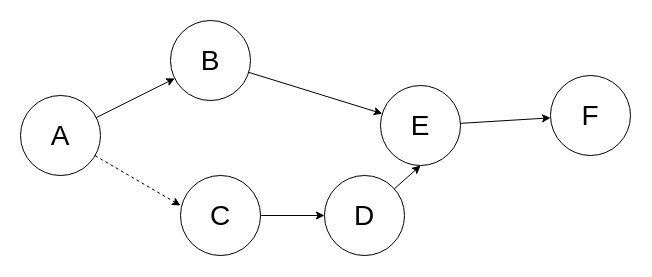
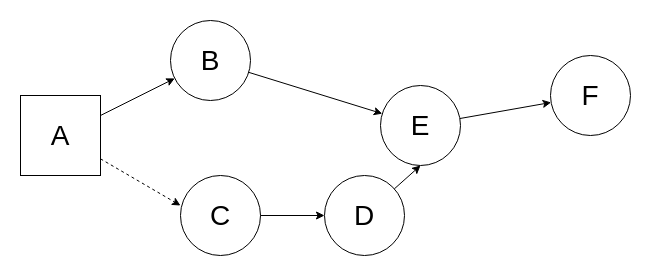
node "F": moved (591, 116) -> (591, 96)
node "A": shape ellipse -> rectangle
